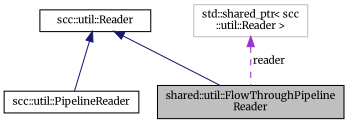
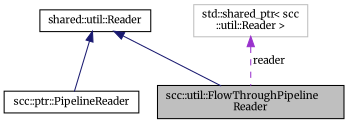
node "scc::util::Reader": label "scc::util::Reader" -> "shared::util::Reader"
node "scc::util::PipelineReader": label "scc::util::PipelineReader" -> "scc::ptr::PipelineReader"
node "shared::util::FlowThroughPipeline Reader": label "shared::util::FlowThroughPipeline Reader" -> "scc::util::FlowThroughPipeline Reader"
